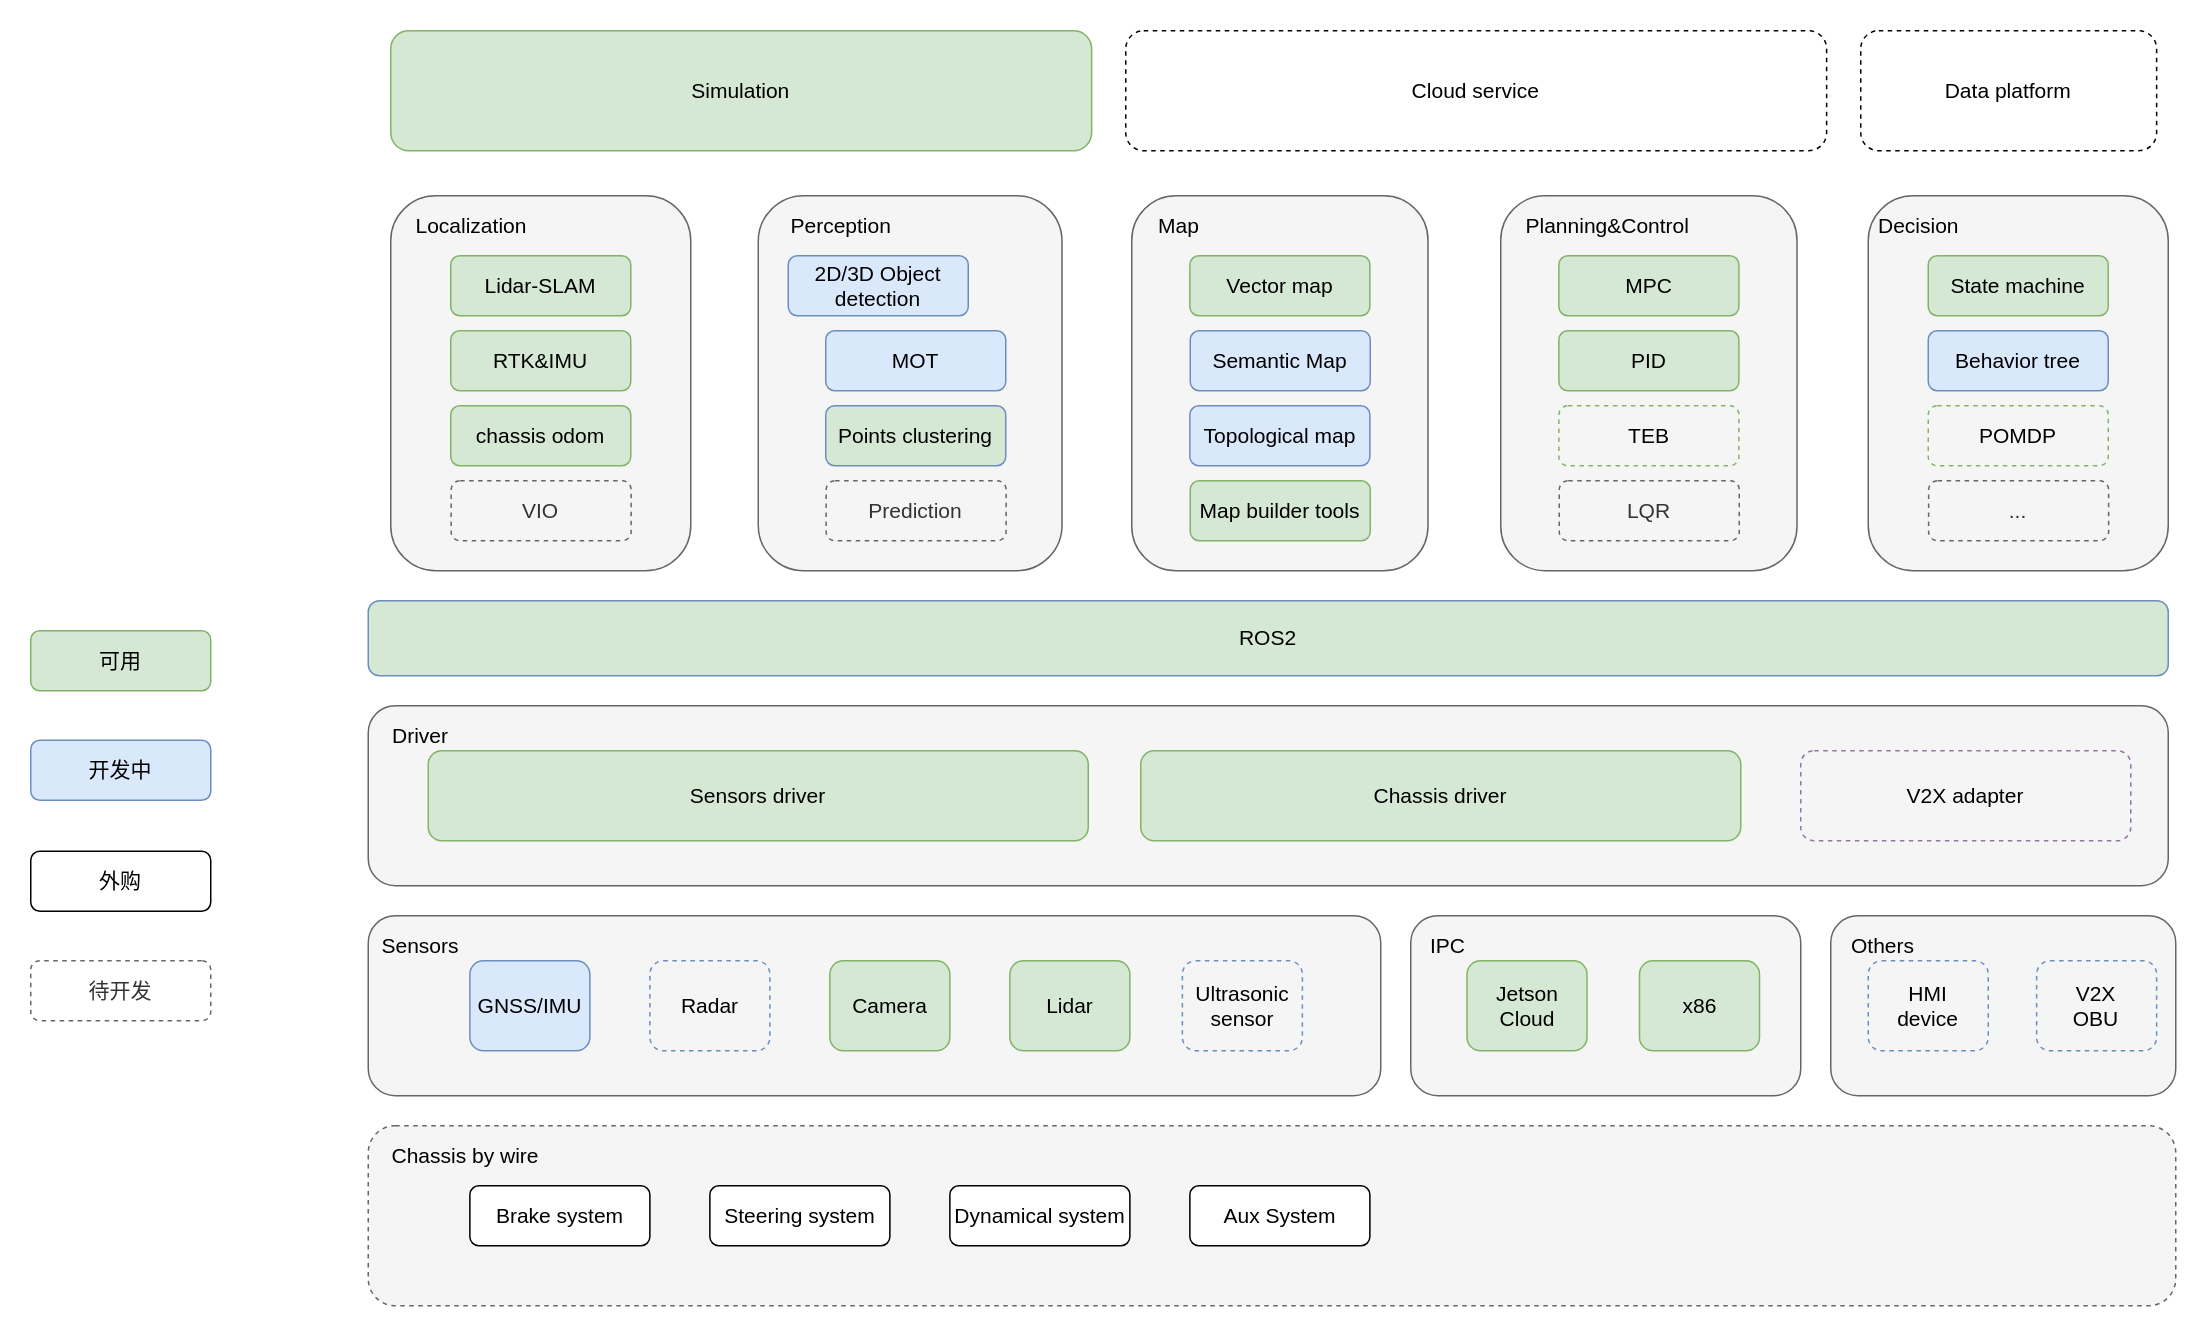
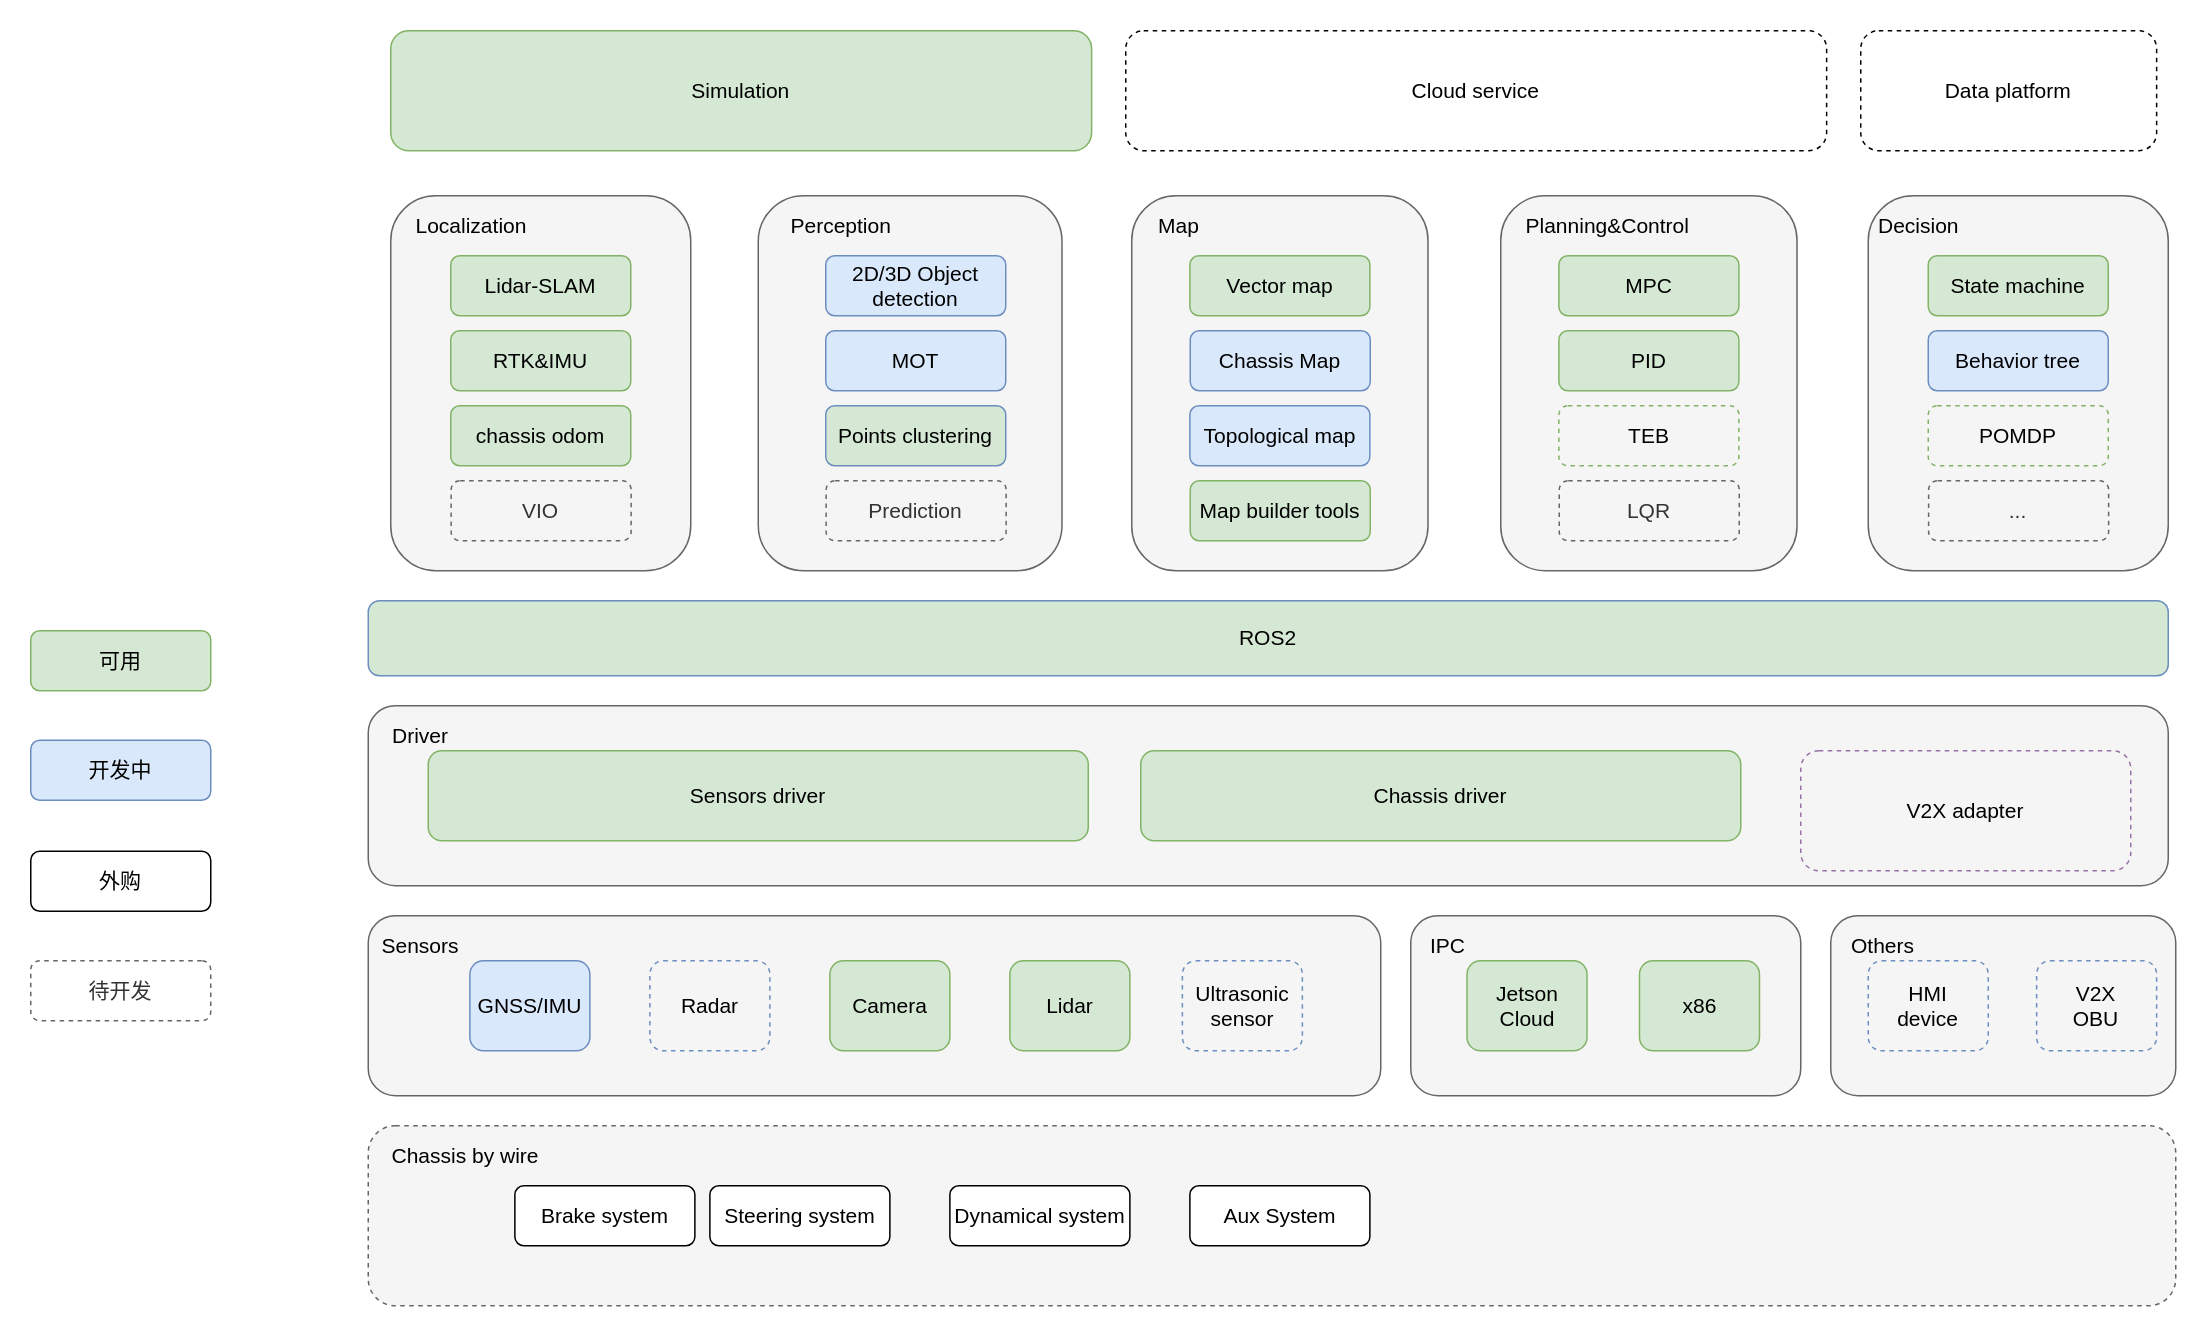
node "2D/3D Object detection": moved (878, 286) -> (916, 286)
node "Semantic Map": label "Semantic Map" -> "Chassis Map"
node "V2X adapter": size 330x90 -> 330x120
node "Brake system": moved (560, 1216) -> (605, 1216)
